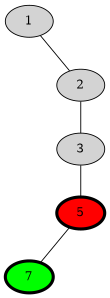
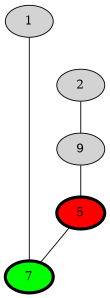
edge "1" -- "2": now "1" -- "7"
node "3": label "3" -> "9"
